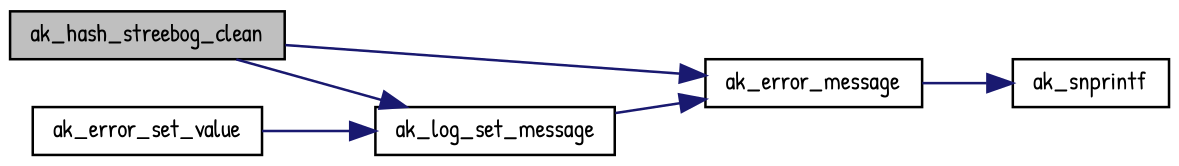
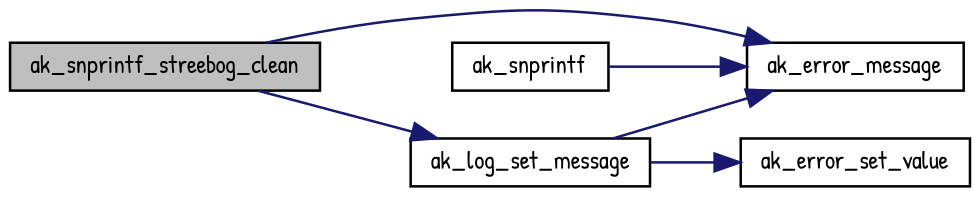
node "ak_hash_streebog_clean": label "ak_hash_streebog_clean" -> "ak_snprintf_streebog_clean"
edge "ak_error_message" -> "ak_snprintf": reversed
edge "ak_error_set_value" -> "ak_log_set_message": reversed
